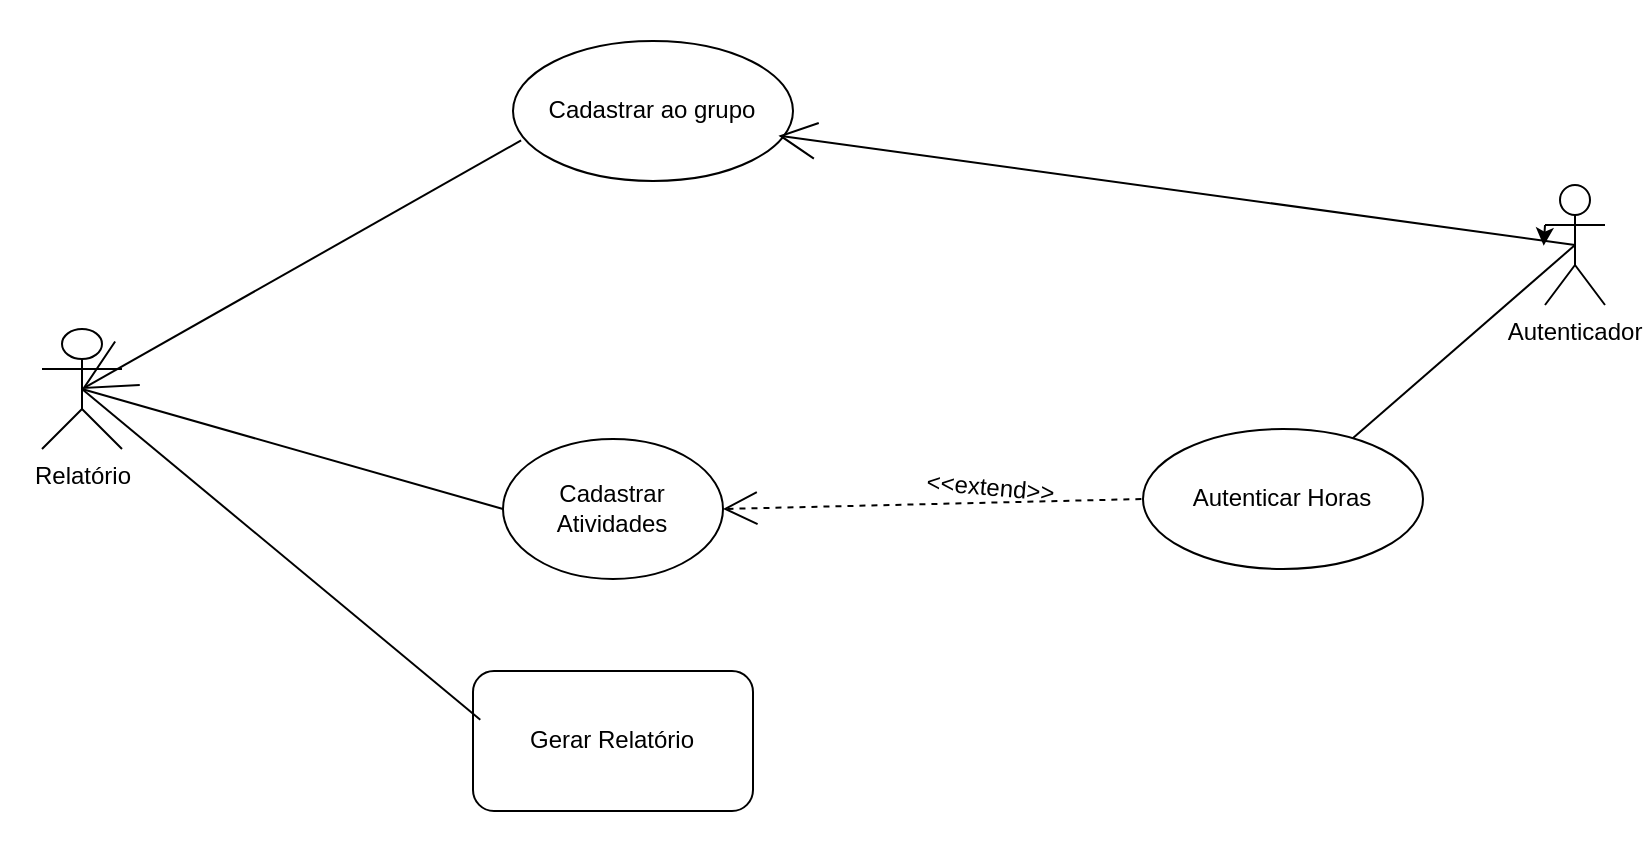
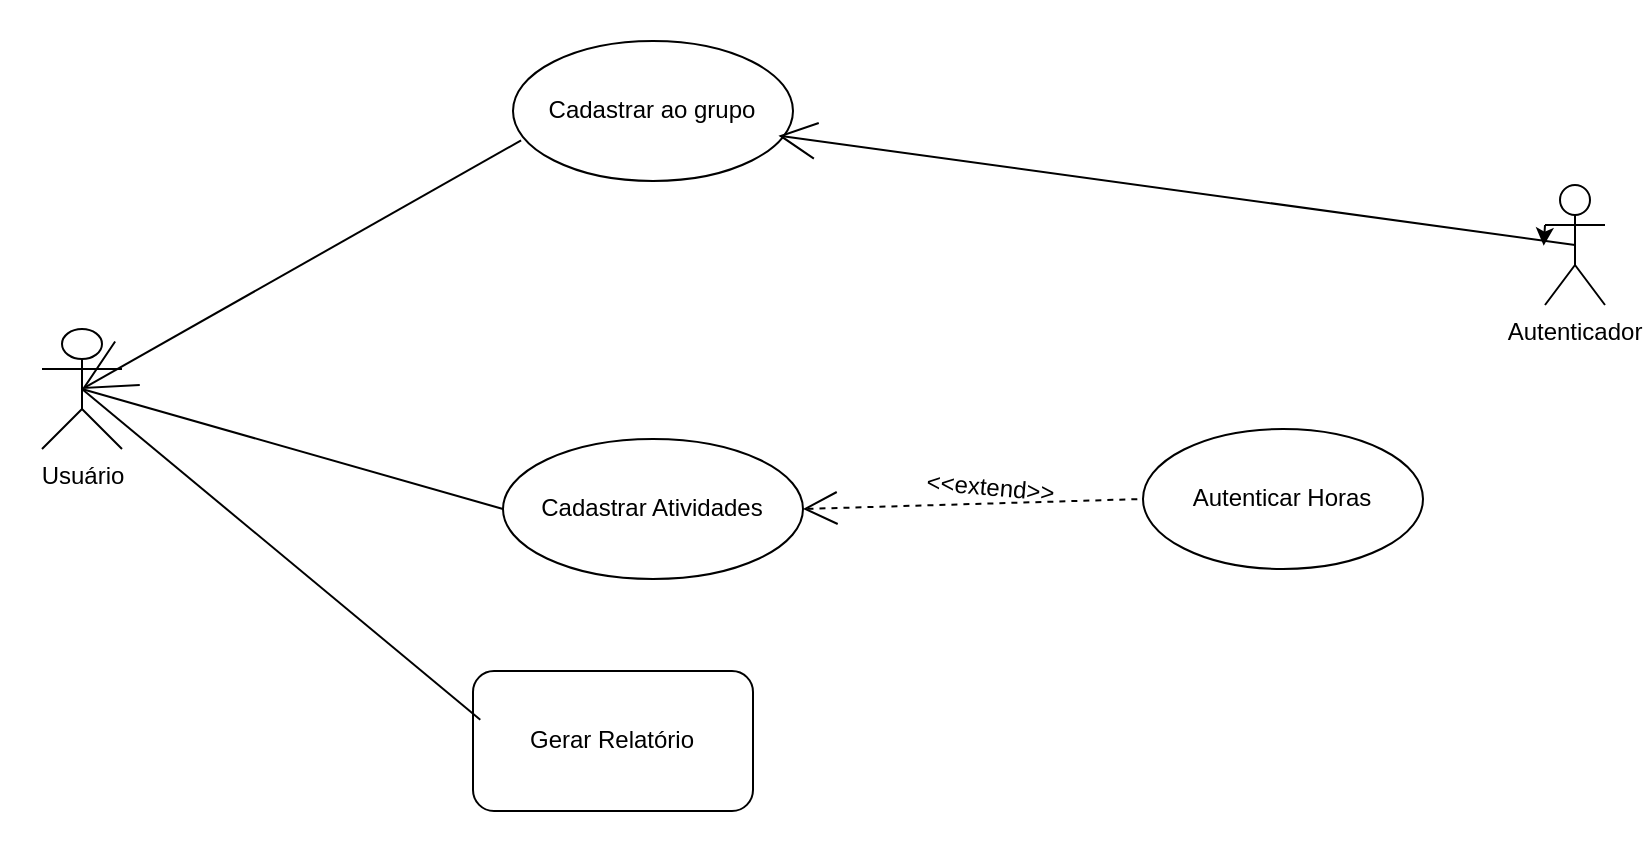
edge "Autenticador" -- "Autenticar Horas": removed
node "Relatório": label "Relatório" -> "Usuário"
node "Cadastrar Atividades": size 220x140 -> 300x140
